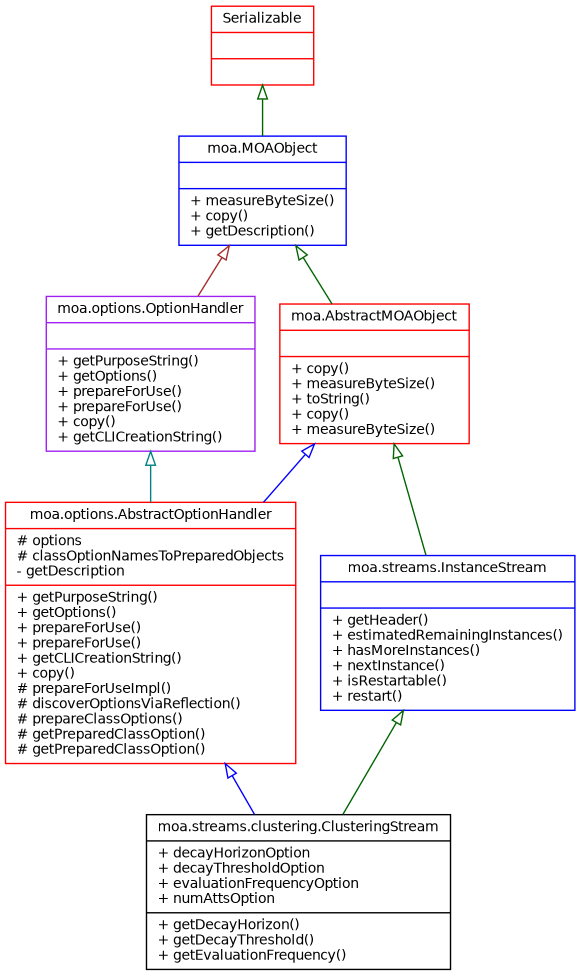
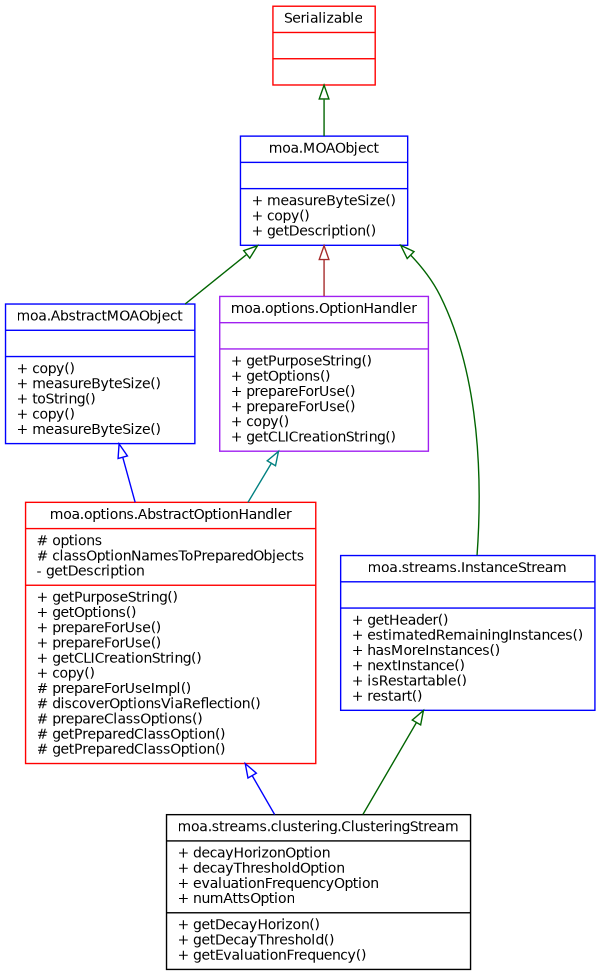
node "moa.AbstractMOAObject": color red -> blue
edge "moa.streams.InstanceStream" -> "moa.AbstractMOAObject": now "moa.streams.InstanceStream" -> "moa.MOAObject"
